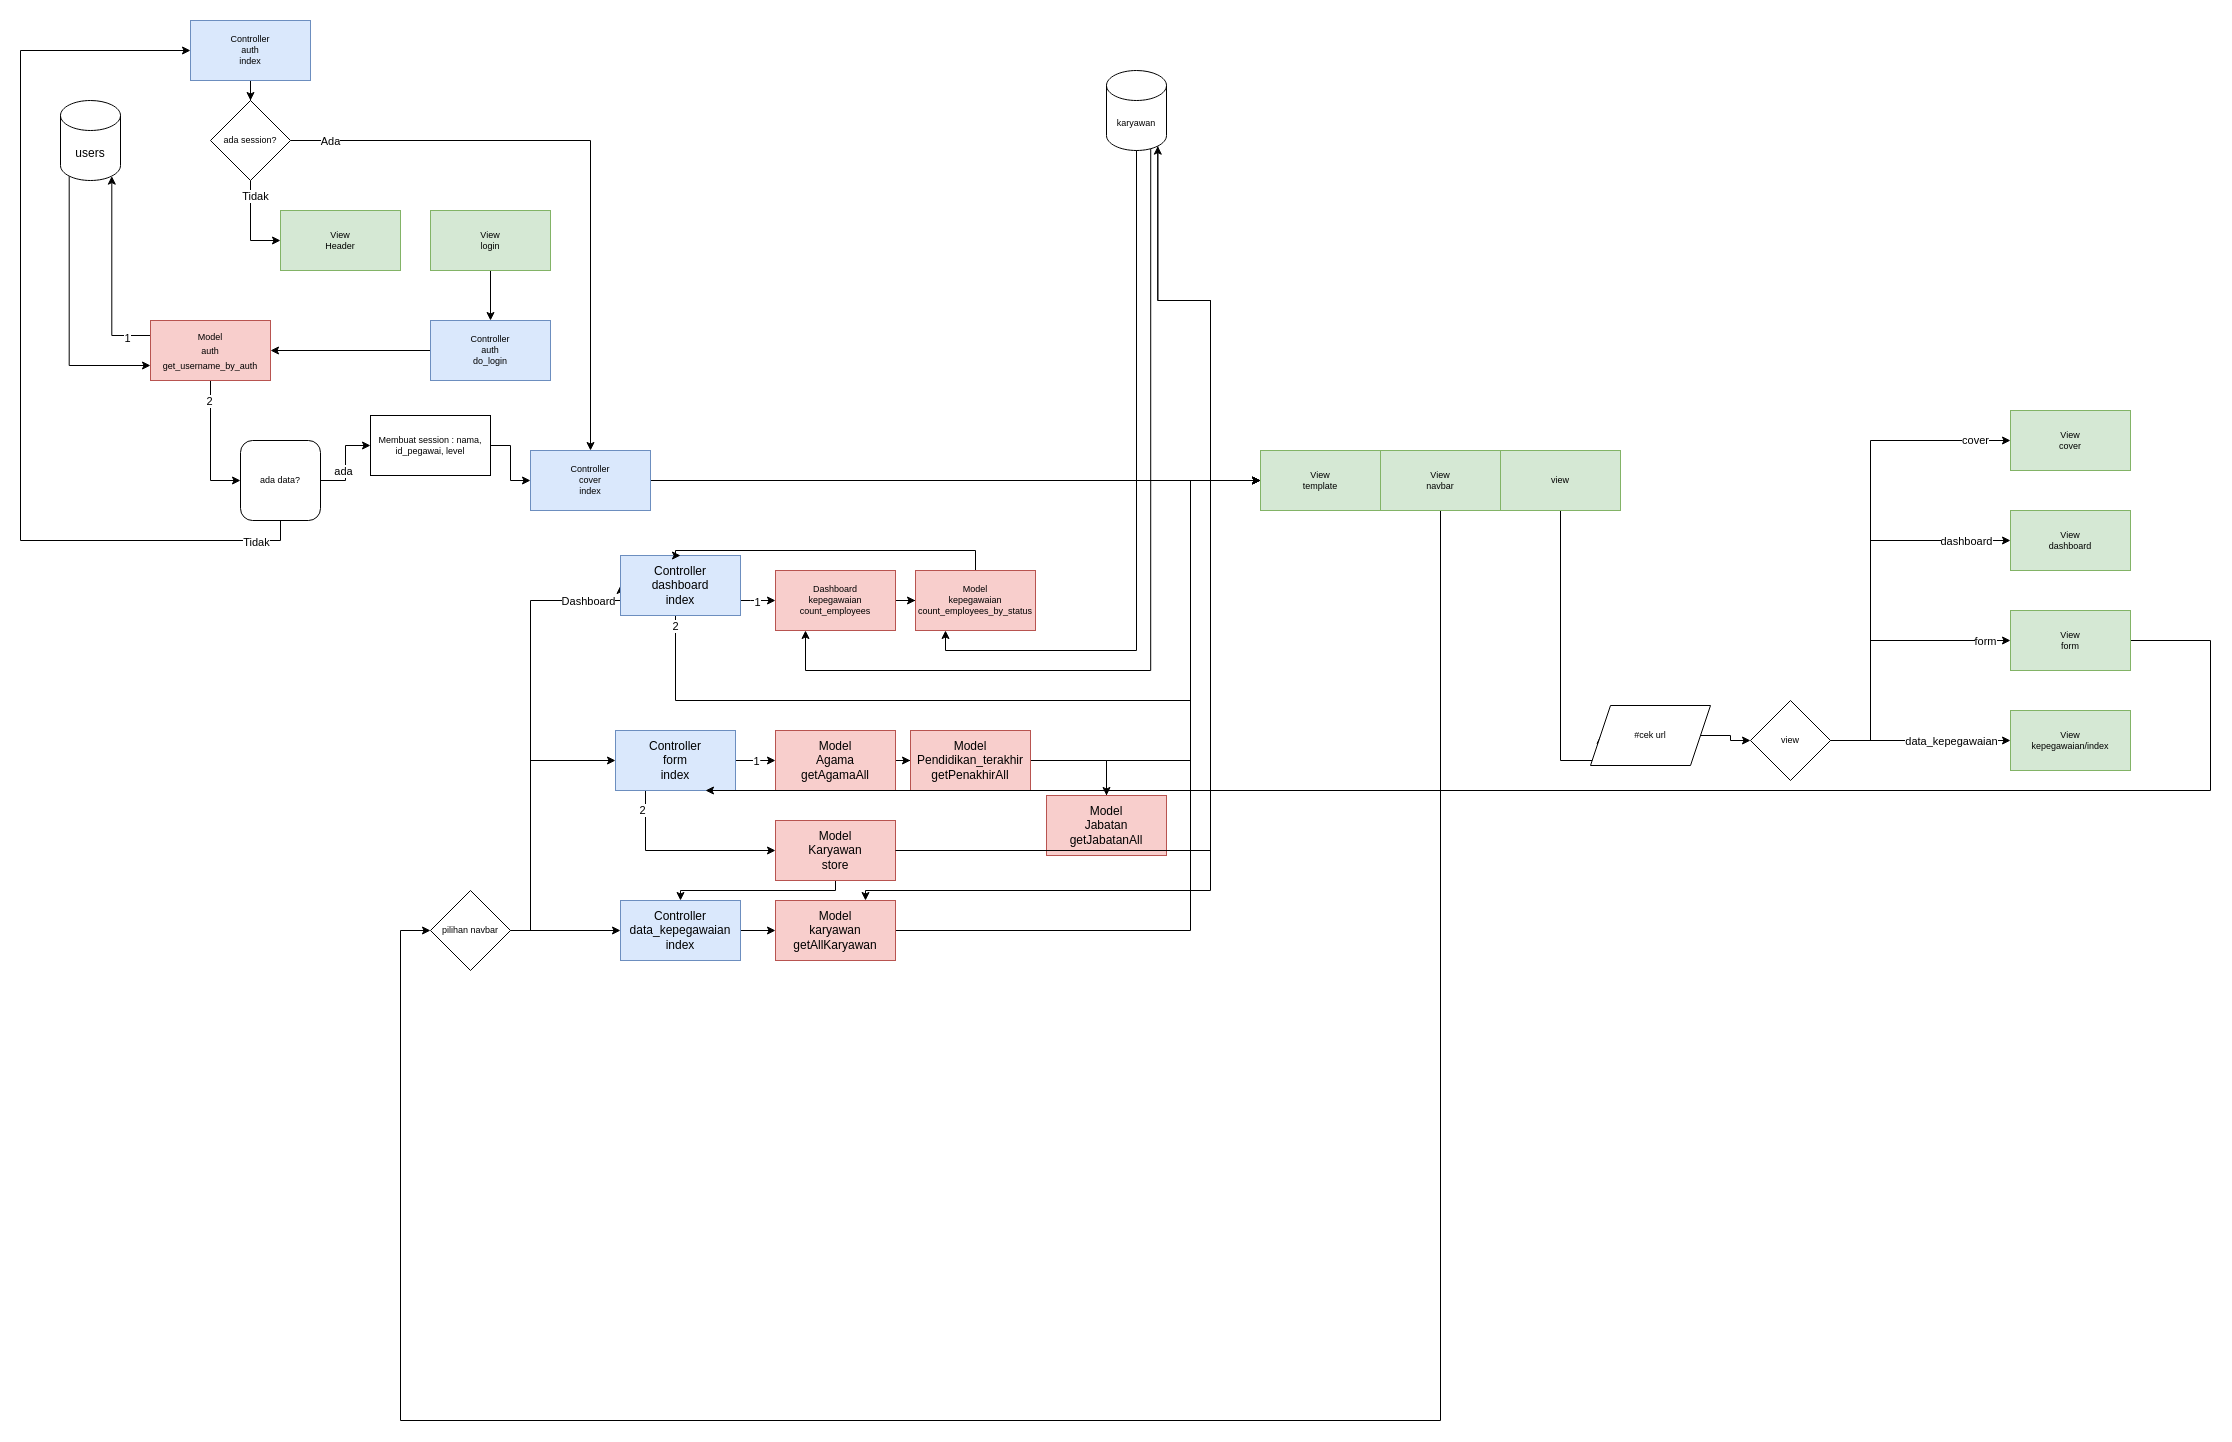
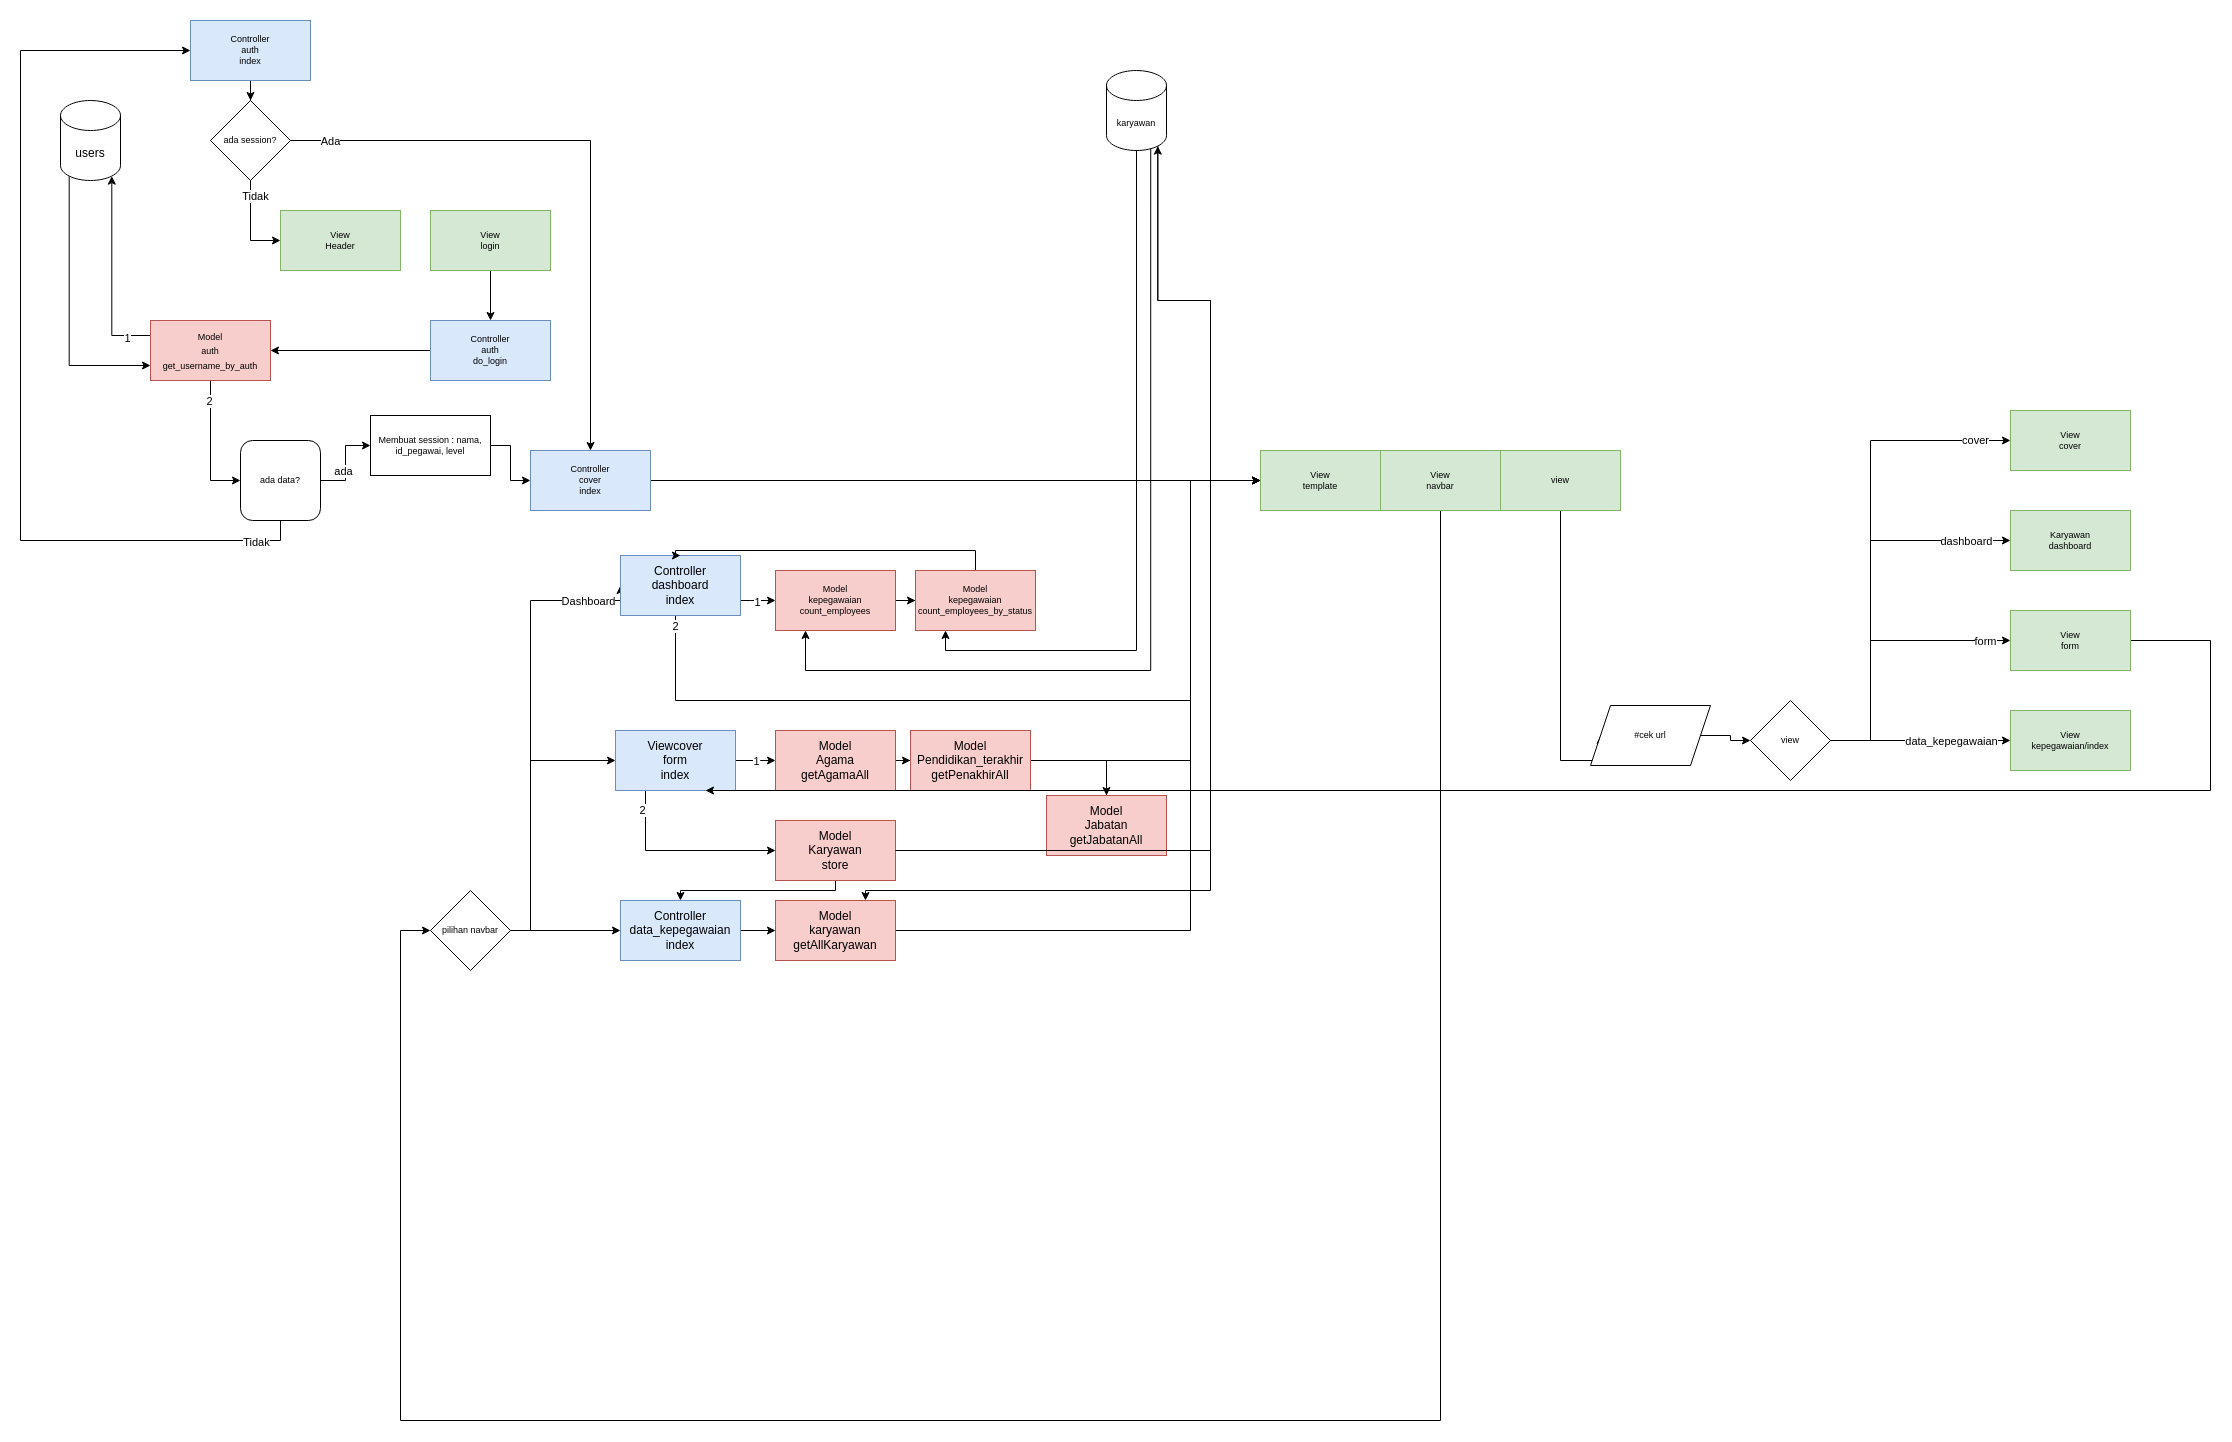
node "Viewdashboard": label "Viewdashboard" -> "Karyawandashboard"
node "Dashboard kepegawaian count_employees": label "Dashboard kepegawaian count_employees" -> "Model kepegawaian count_employees"
node "Controller form index": label "Controller form index" -> "Viewcover form index"
